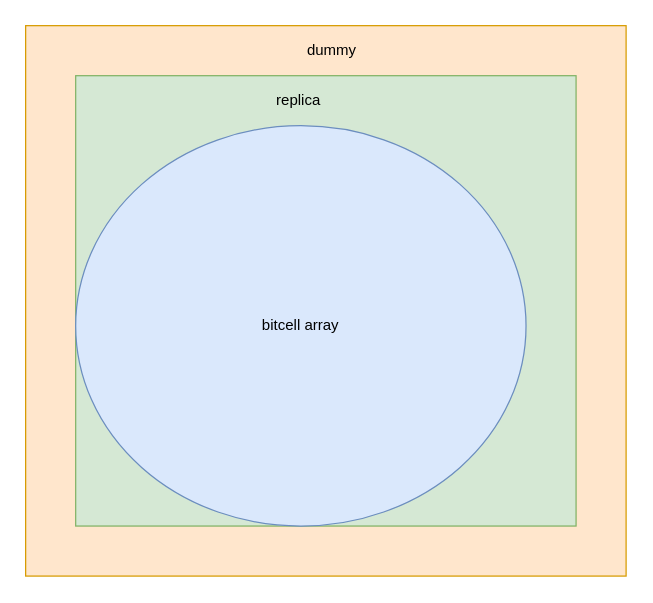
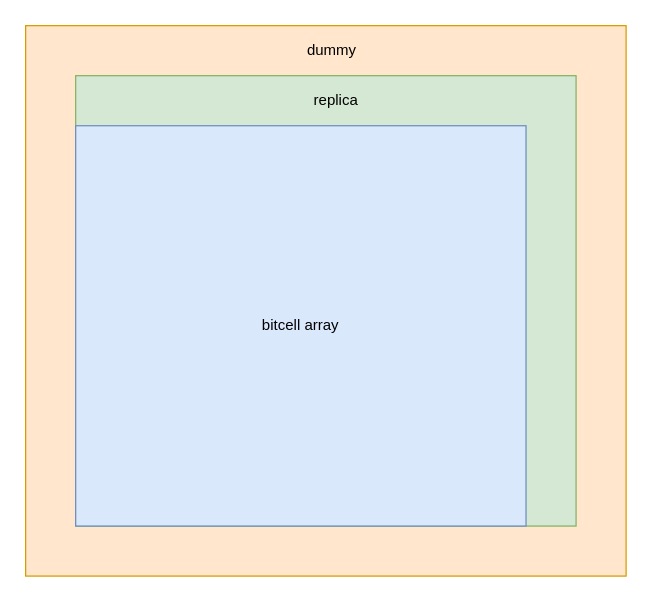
node "replica": moved (301, 101) -> (338, 101)
node "bitcell array": shape ellipse -> rectangle
